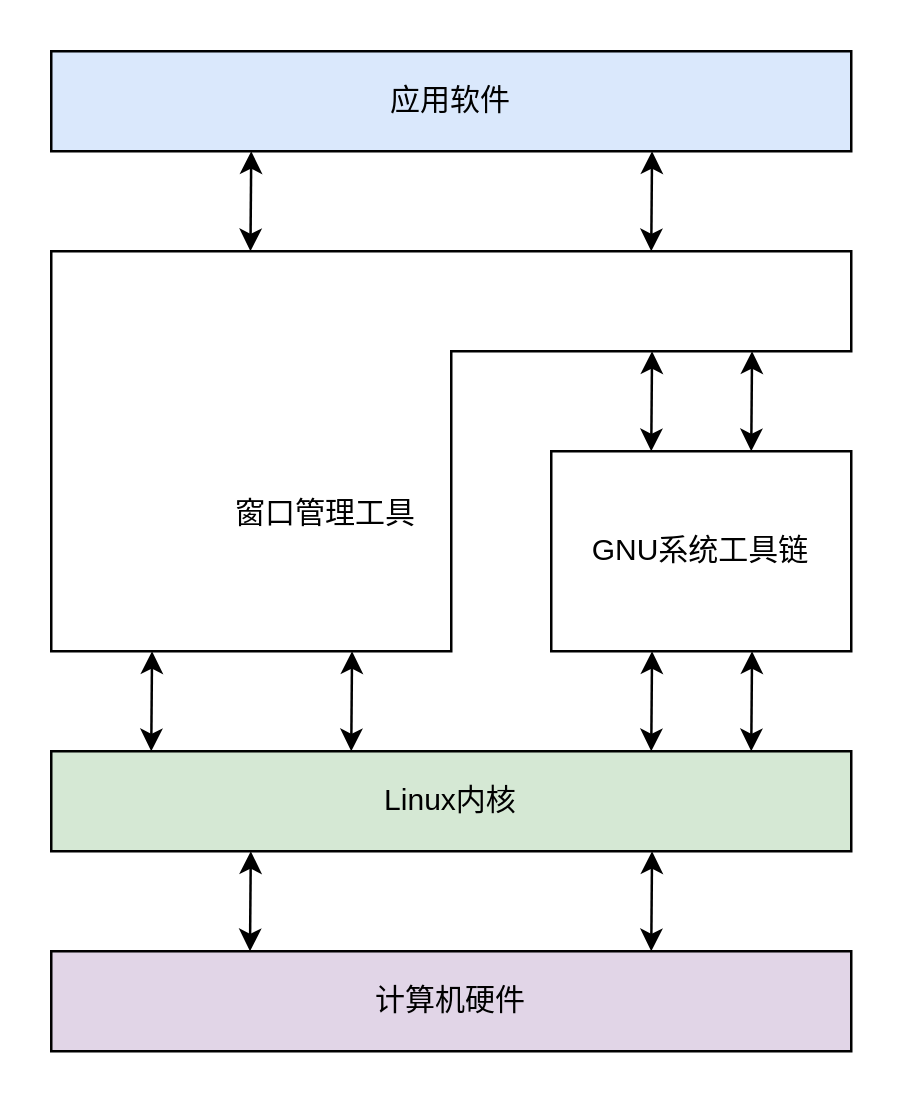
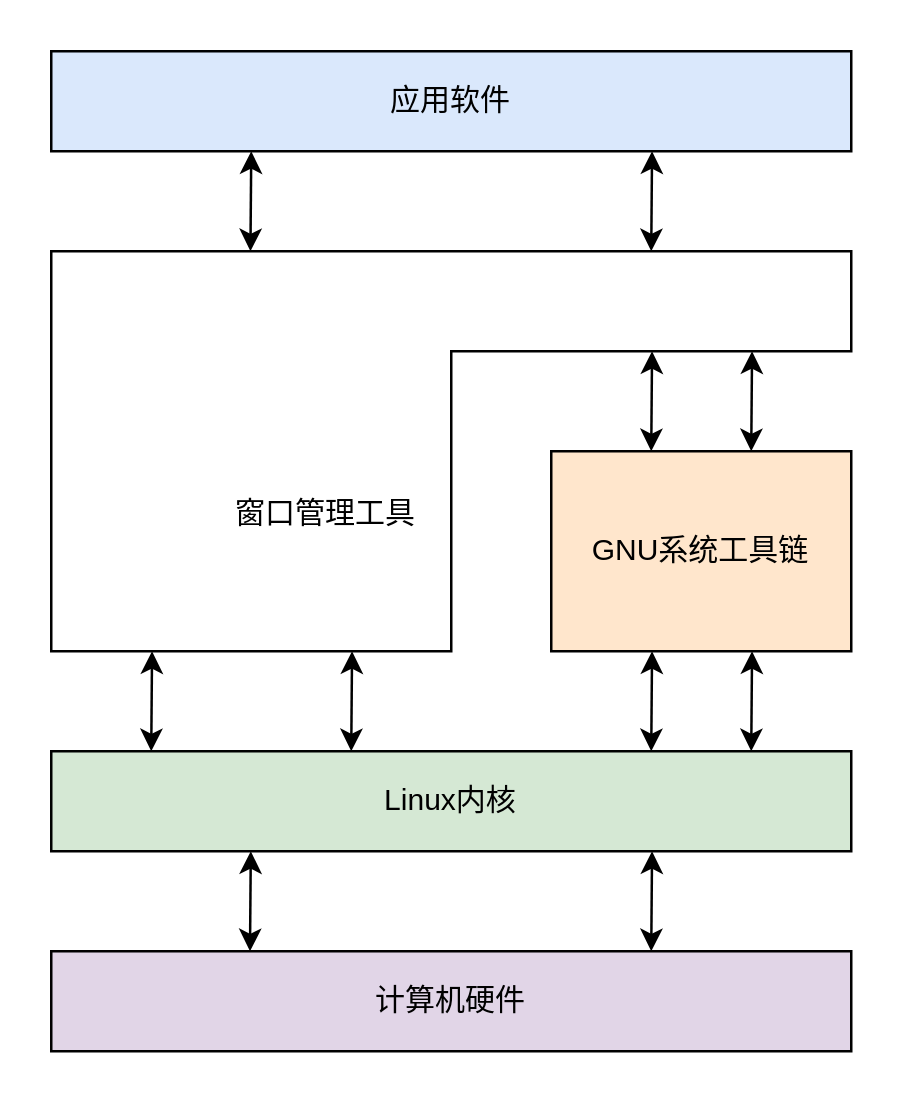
node "GNU系统工具链": fillcolor #ffffff -> #ffe6cc
